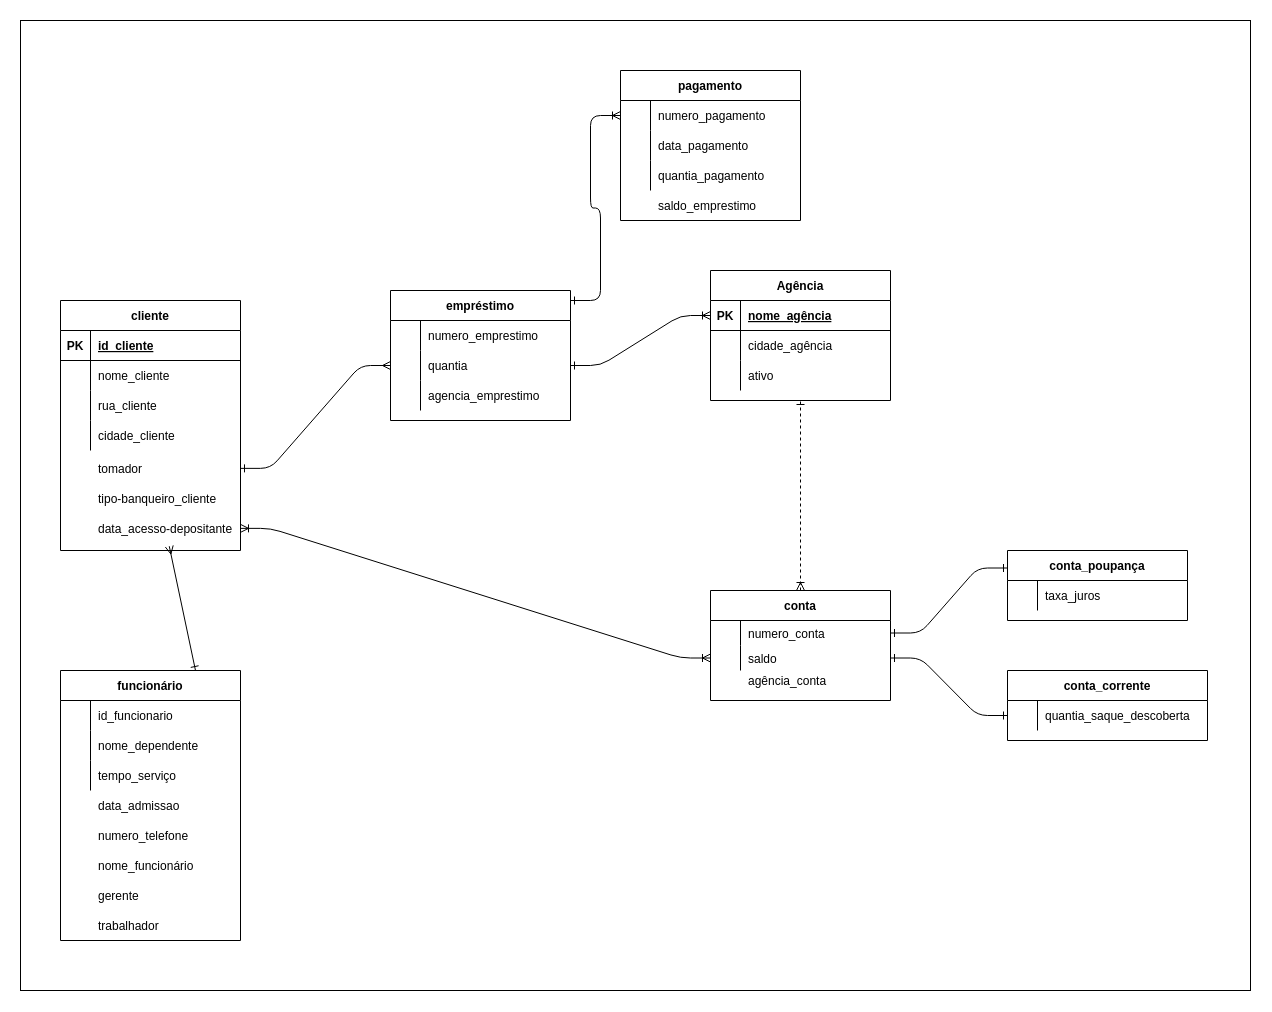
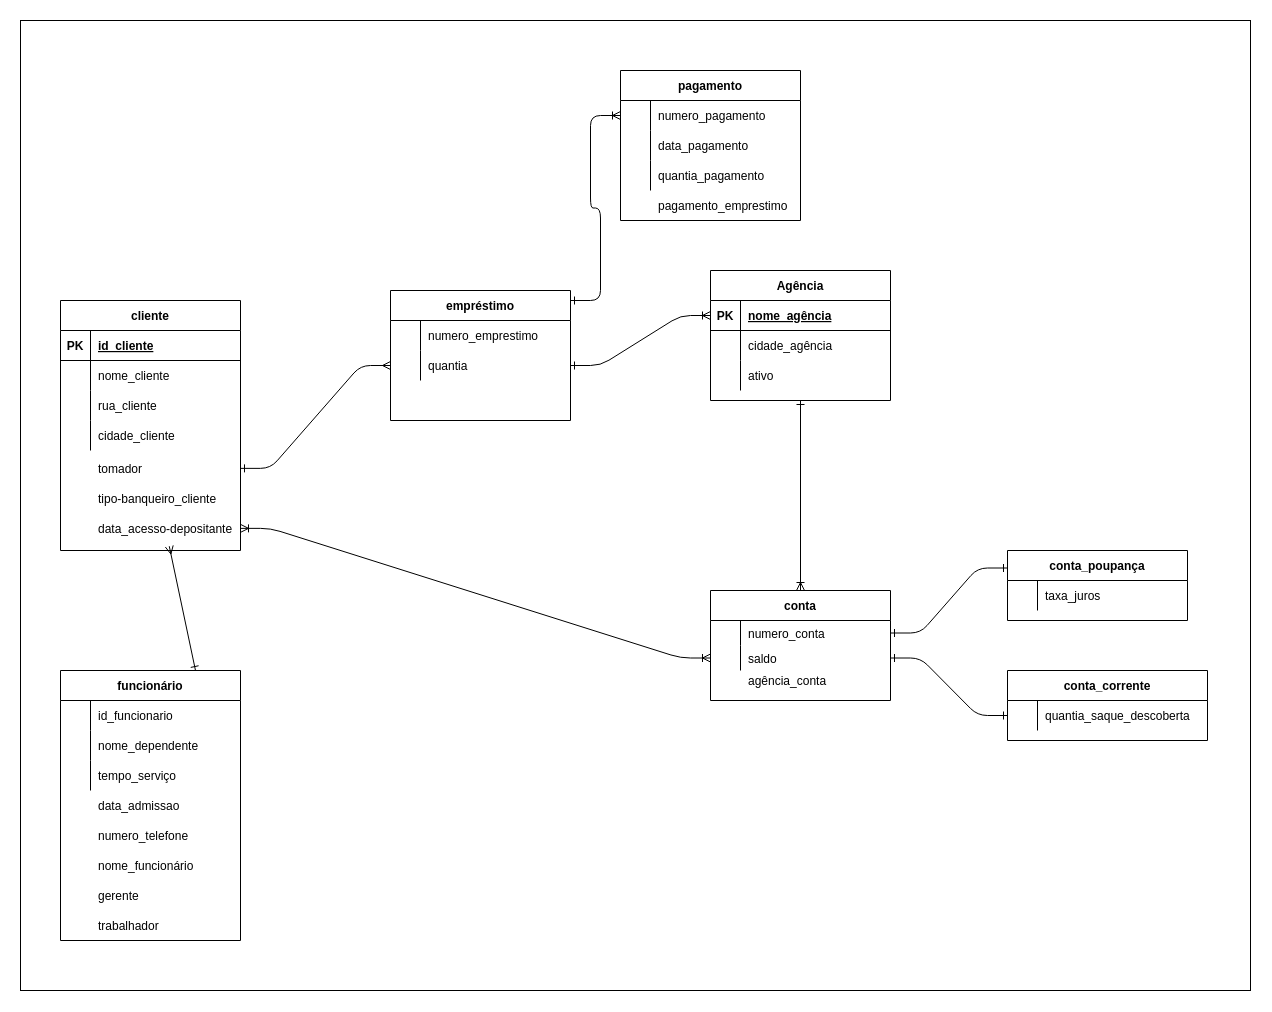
node "saldo_emprestimo": label "saldo_emprestimo" -> "pagamento_emprestimo"
node "agencia_emprestimo": removed
edge "Agência" -- "conta": style dashed -> solid
